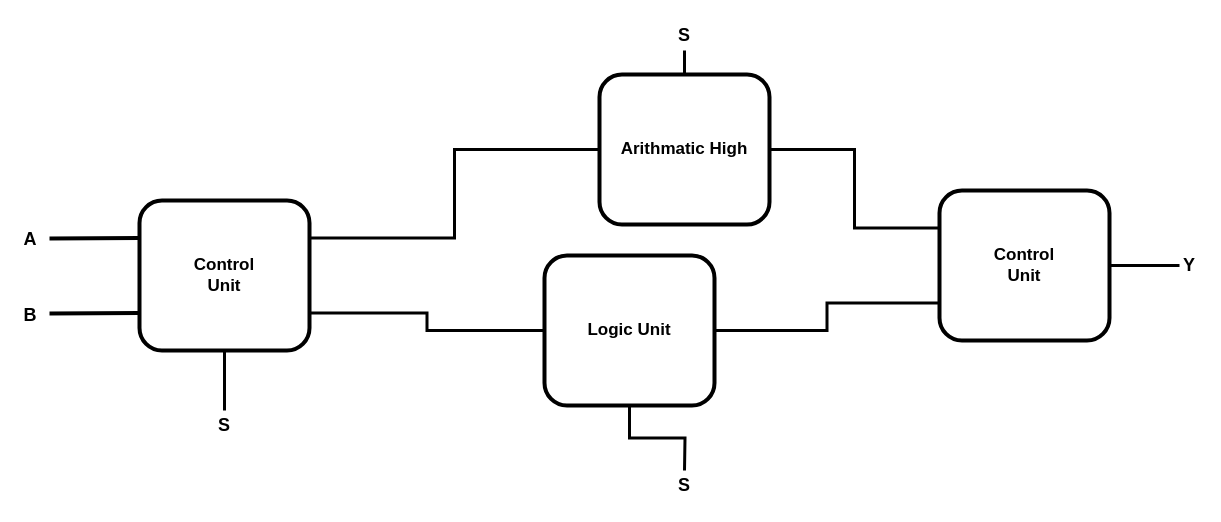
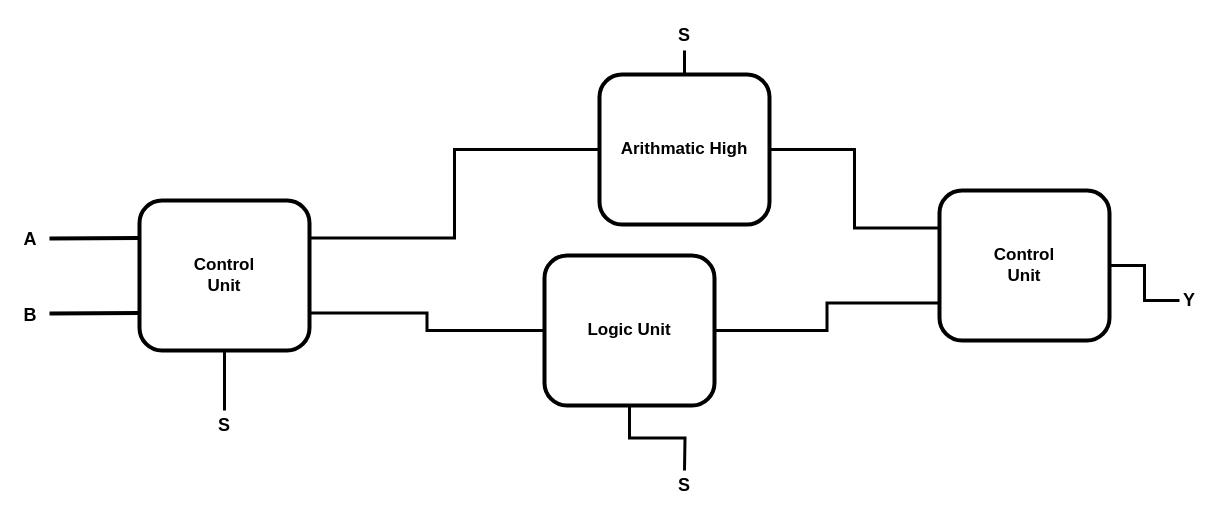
node "Y": moved (1190, 266) -> (1190, 301)
